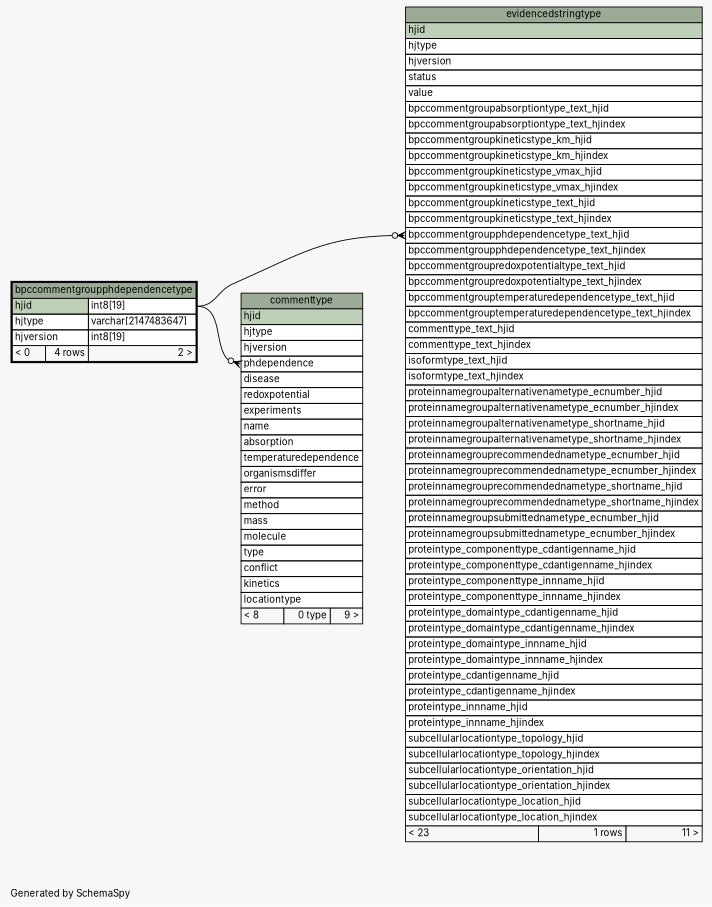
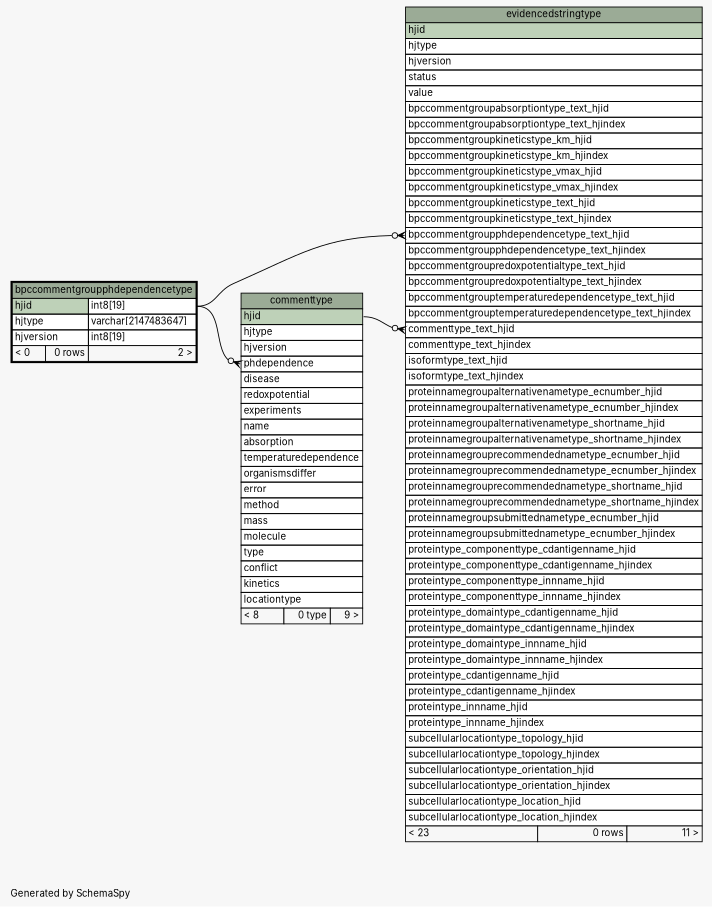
edge "commenttype" -> "evidencedstringtype": added
node "bpccommentgroupphdependencetype": text "4 rows" -> "0 rows"
node "evidencedstringtype": text "1 rows" -> "0 rows"
